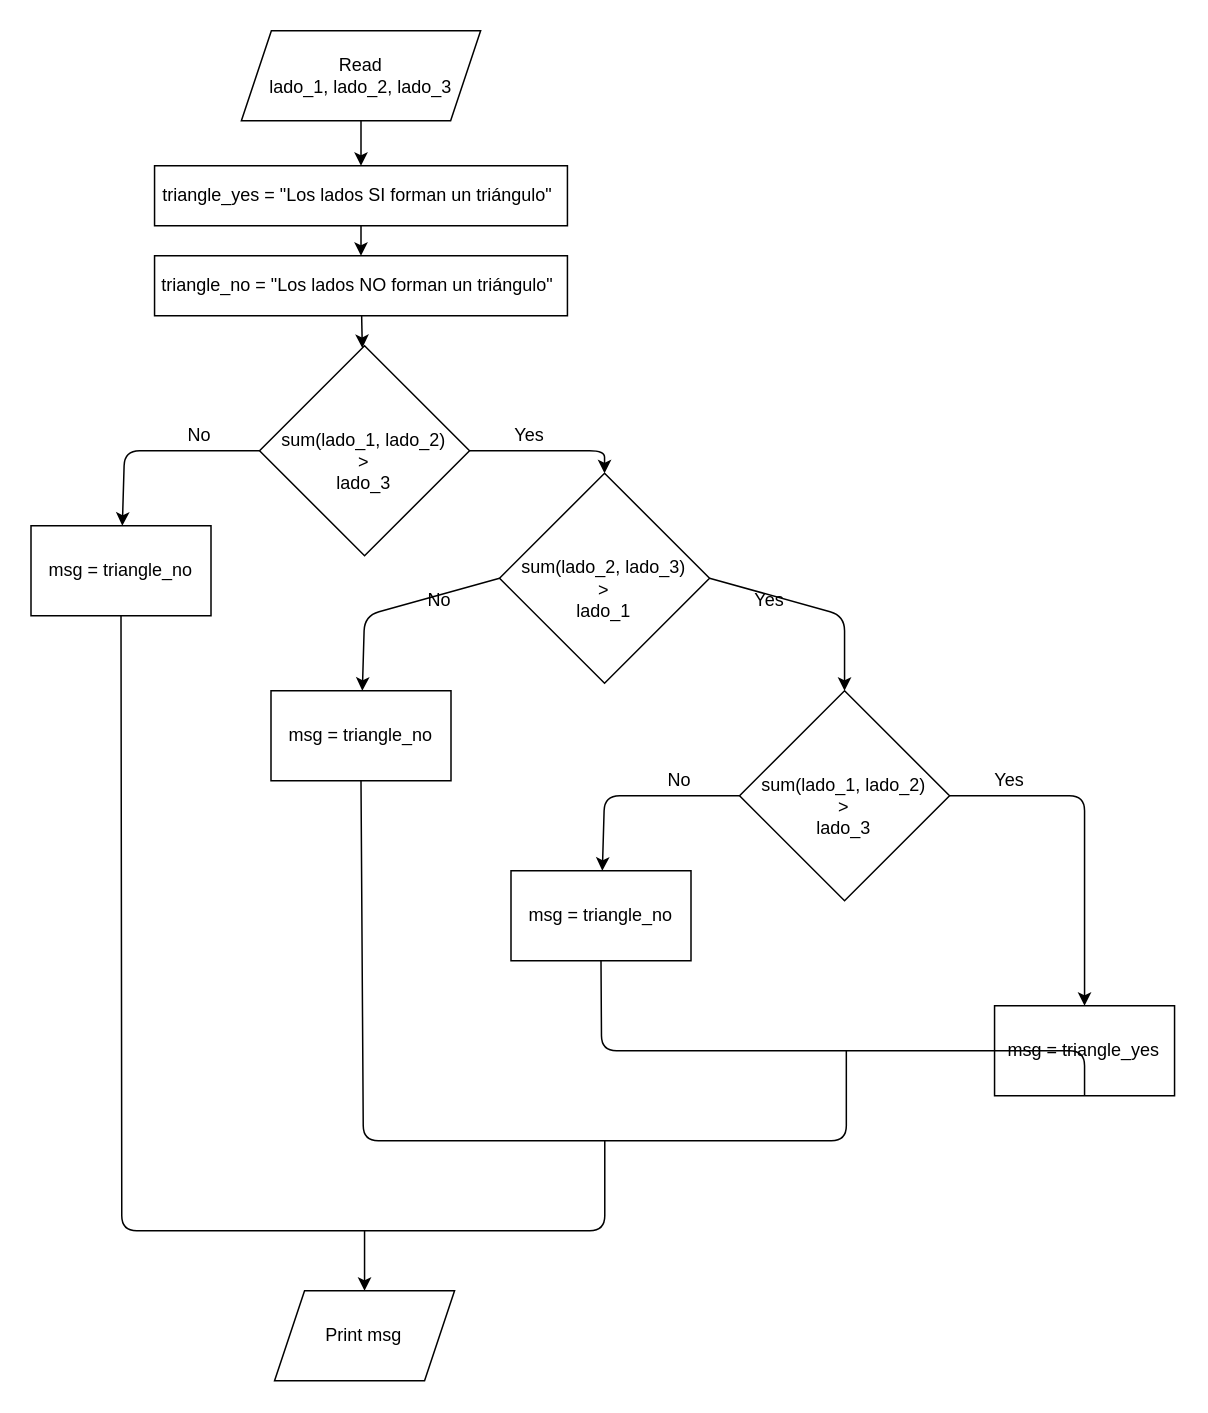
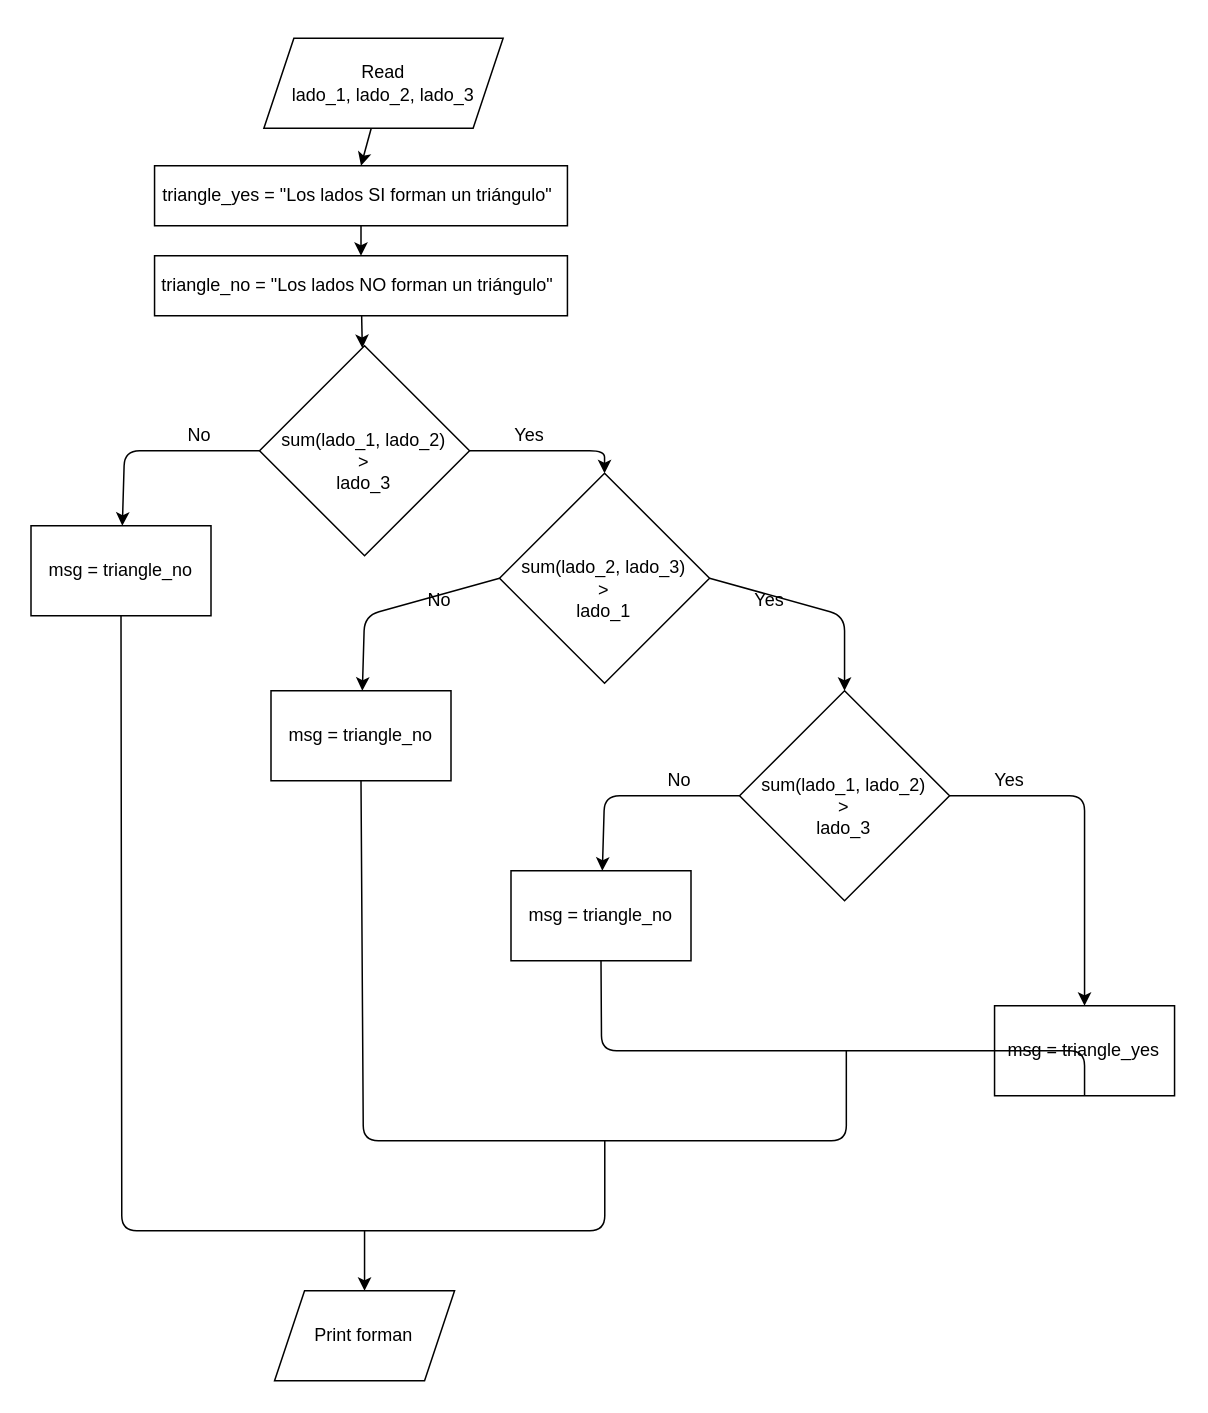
node "Read lado_1, lado_2, lado_3": moved (361, 76) -> (383, 83)
node "Print msg": label "Print msg" -> "Print forman"
